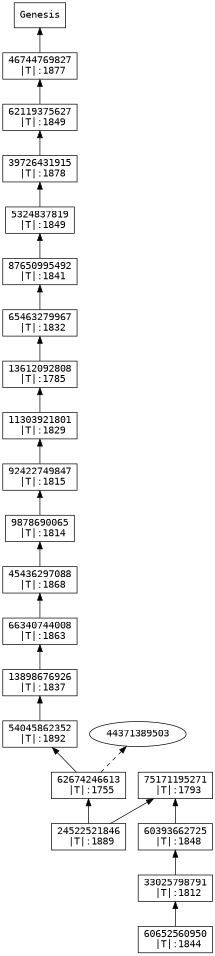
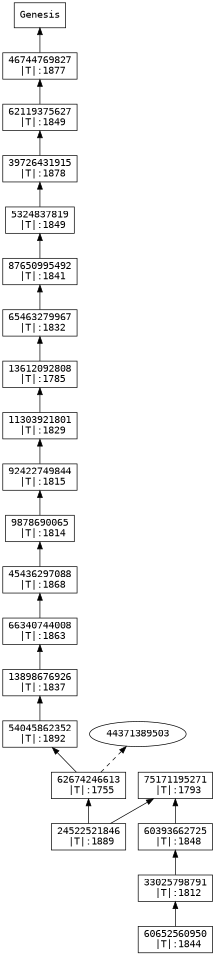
node "92422749847 |T|:1815": label "92422749847 |T|:1815" -> "92422749844 |T|:1815"
